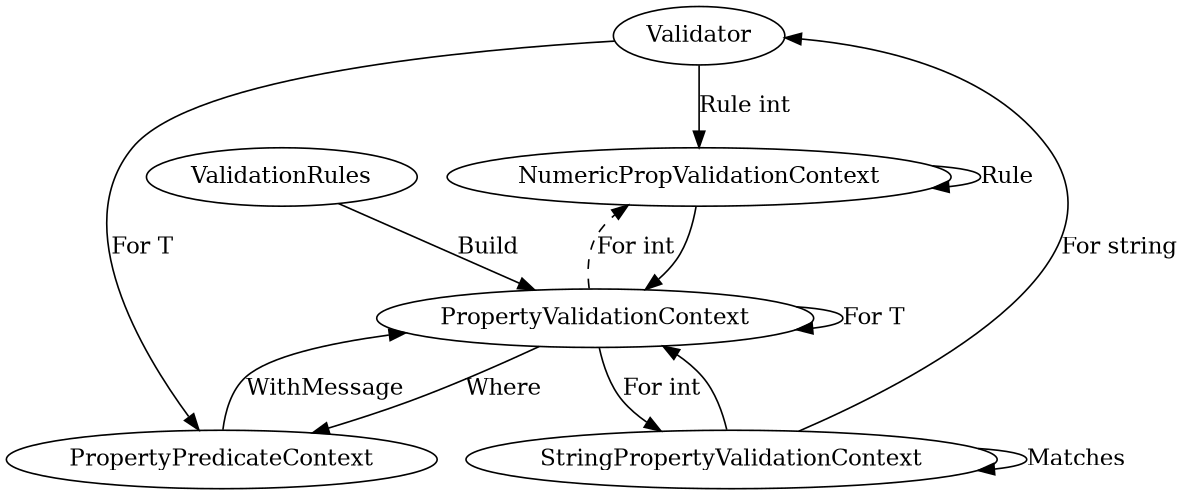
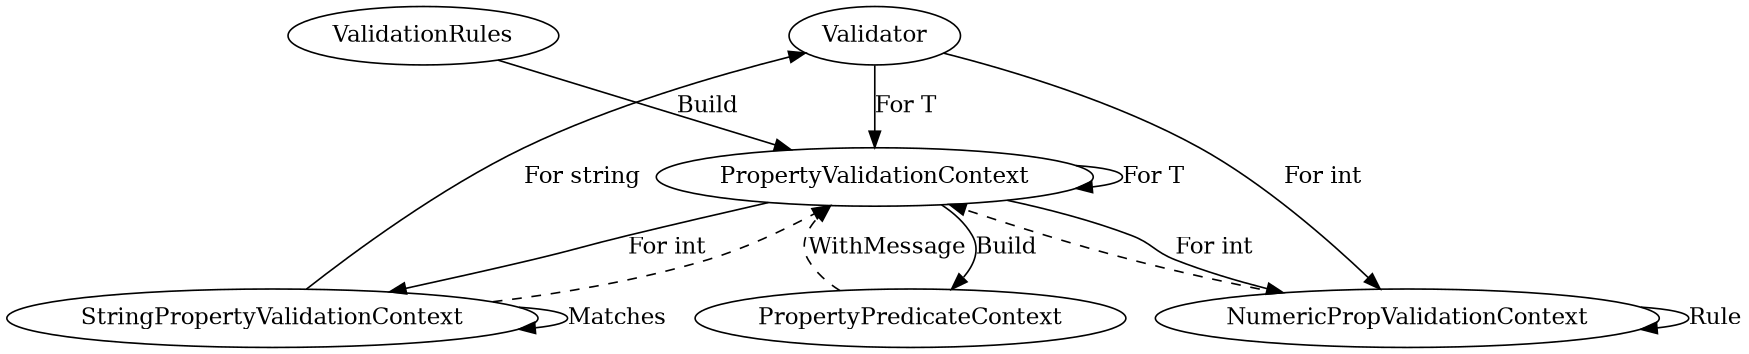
edge "Validator" -> "PropertyPredicateContext": now "Validator" -> "PropertyValidationContext"
edge "Validator" -> "NumericPropValidationContext": label "Rule int" -> "For int"
edge "NumericPropValidationContext" -> "PropertyValidationContext": style solid -> dashed
edge "PropertyValidationContext" -> "NumericPropValidationContext": style dashed -> solid
edge "PropertyPredicateContext" -> "PropertyValidationContext": style solid -> dashed
edge "StringPropertyValidationContext" -> "PropertyValidationContext": style solid -> dashed
edge "PropertyValidationContext" -> "PropertyPredicateContext": label "Where" -> "Build"
